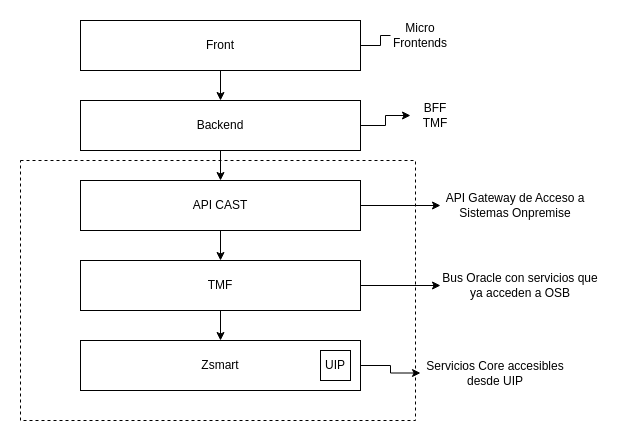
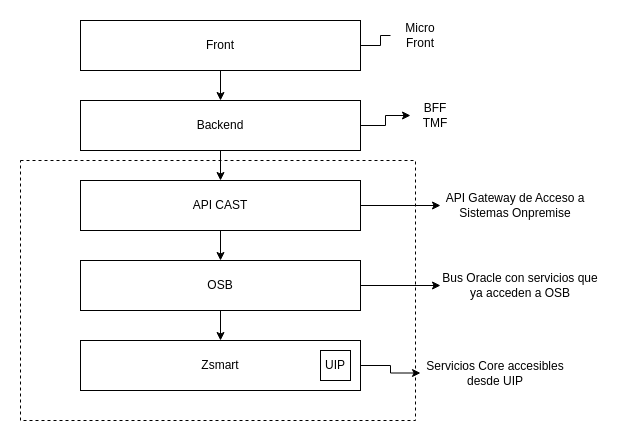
node "Micro Frontends": label "Micro Frontends" -> "Micro Front"
node "TMF": label "TMF" -> "OSB"
